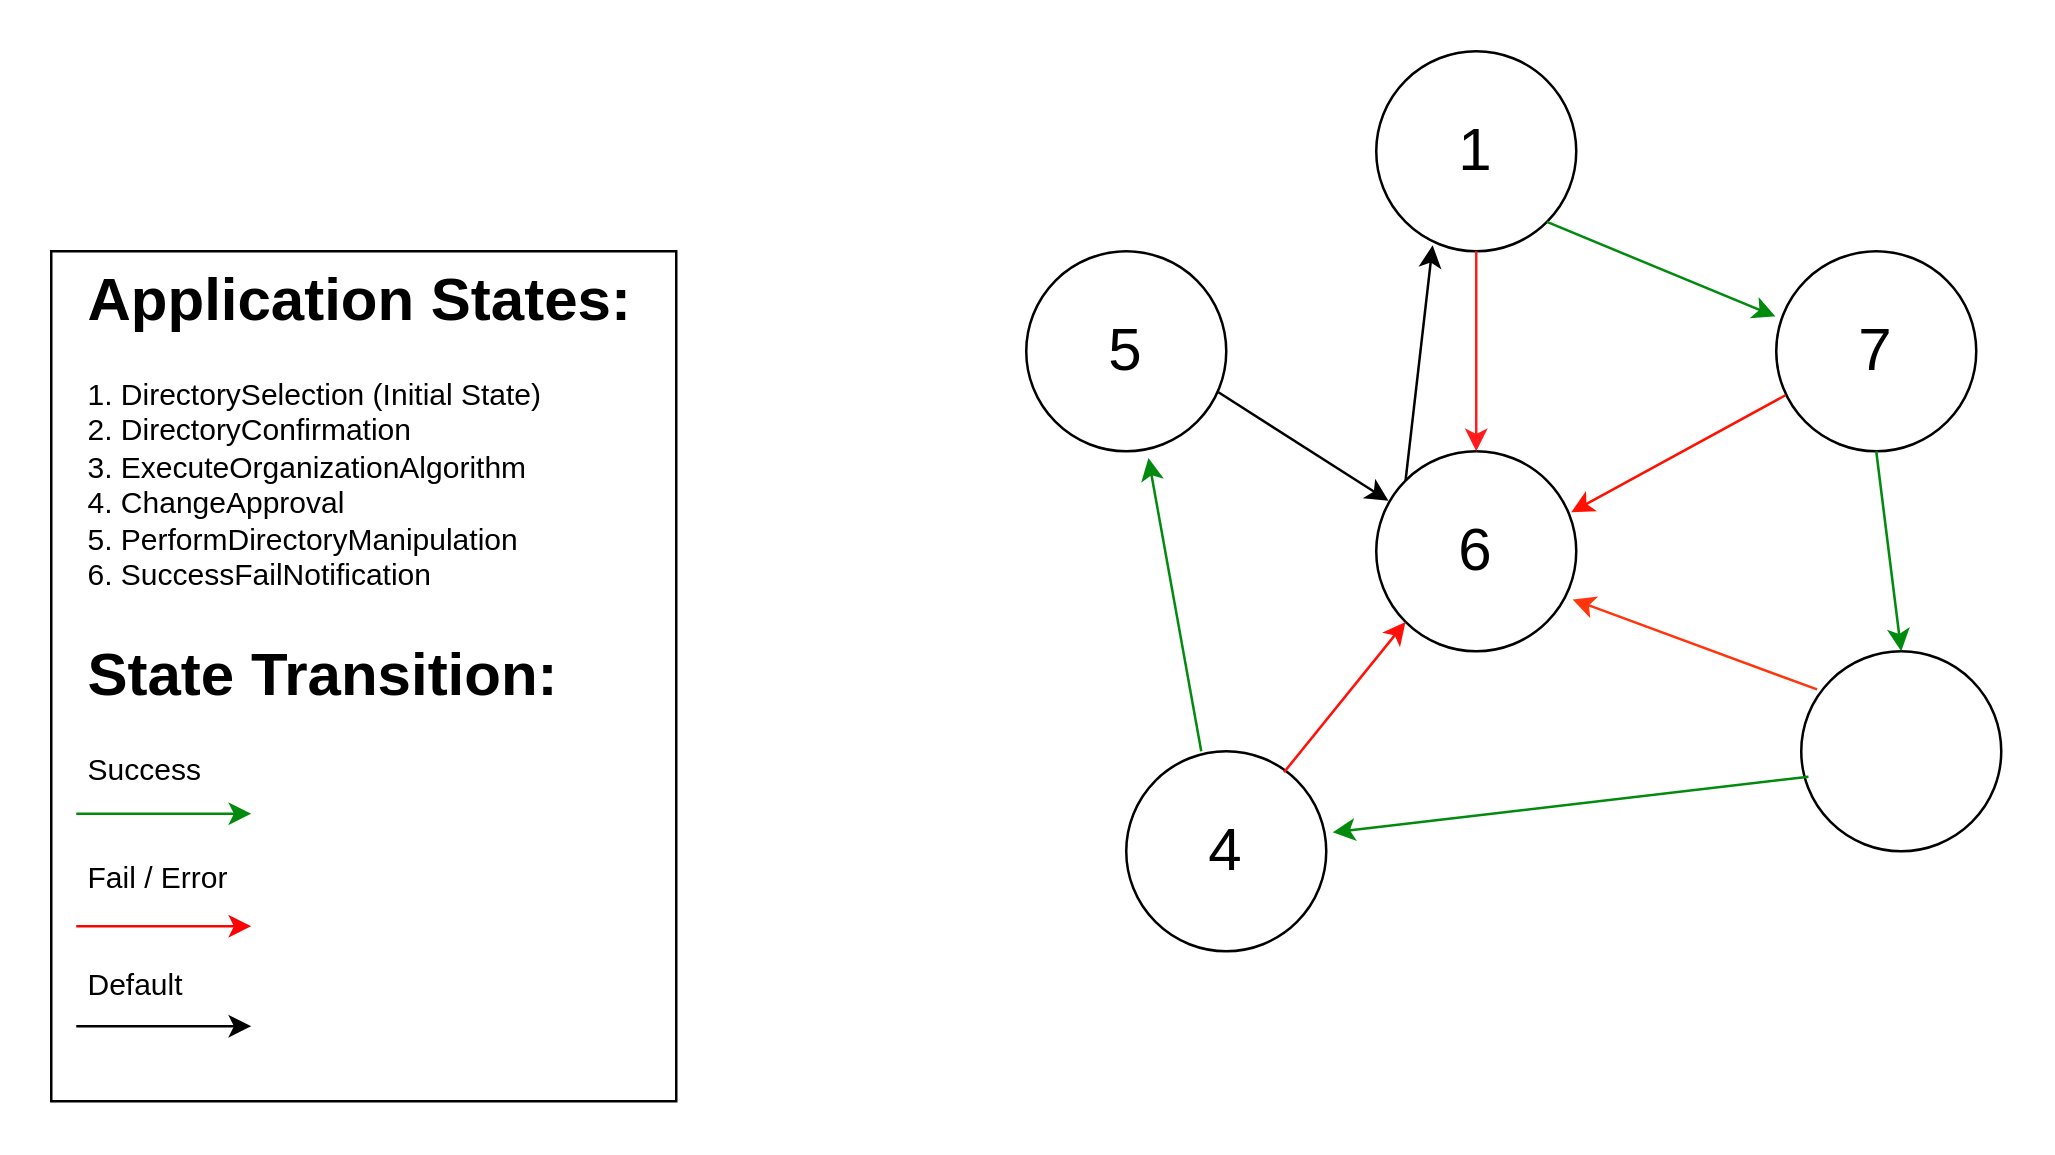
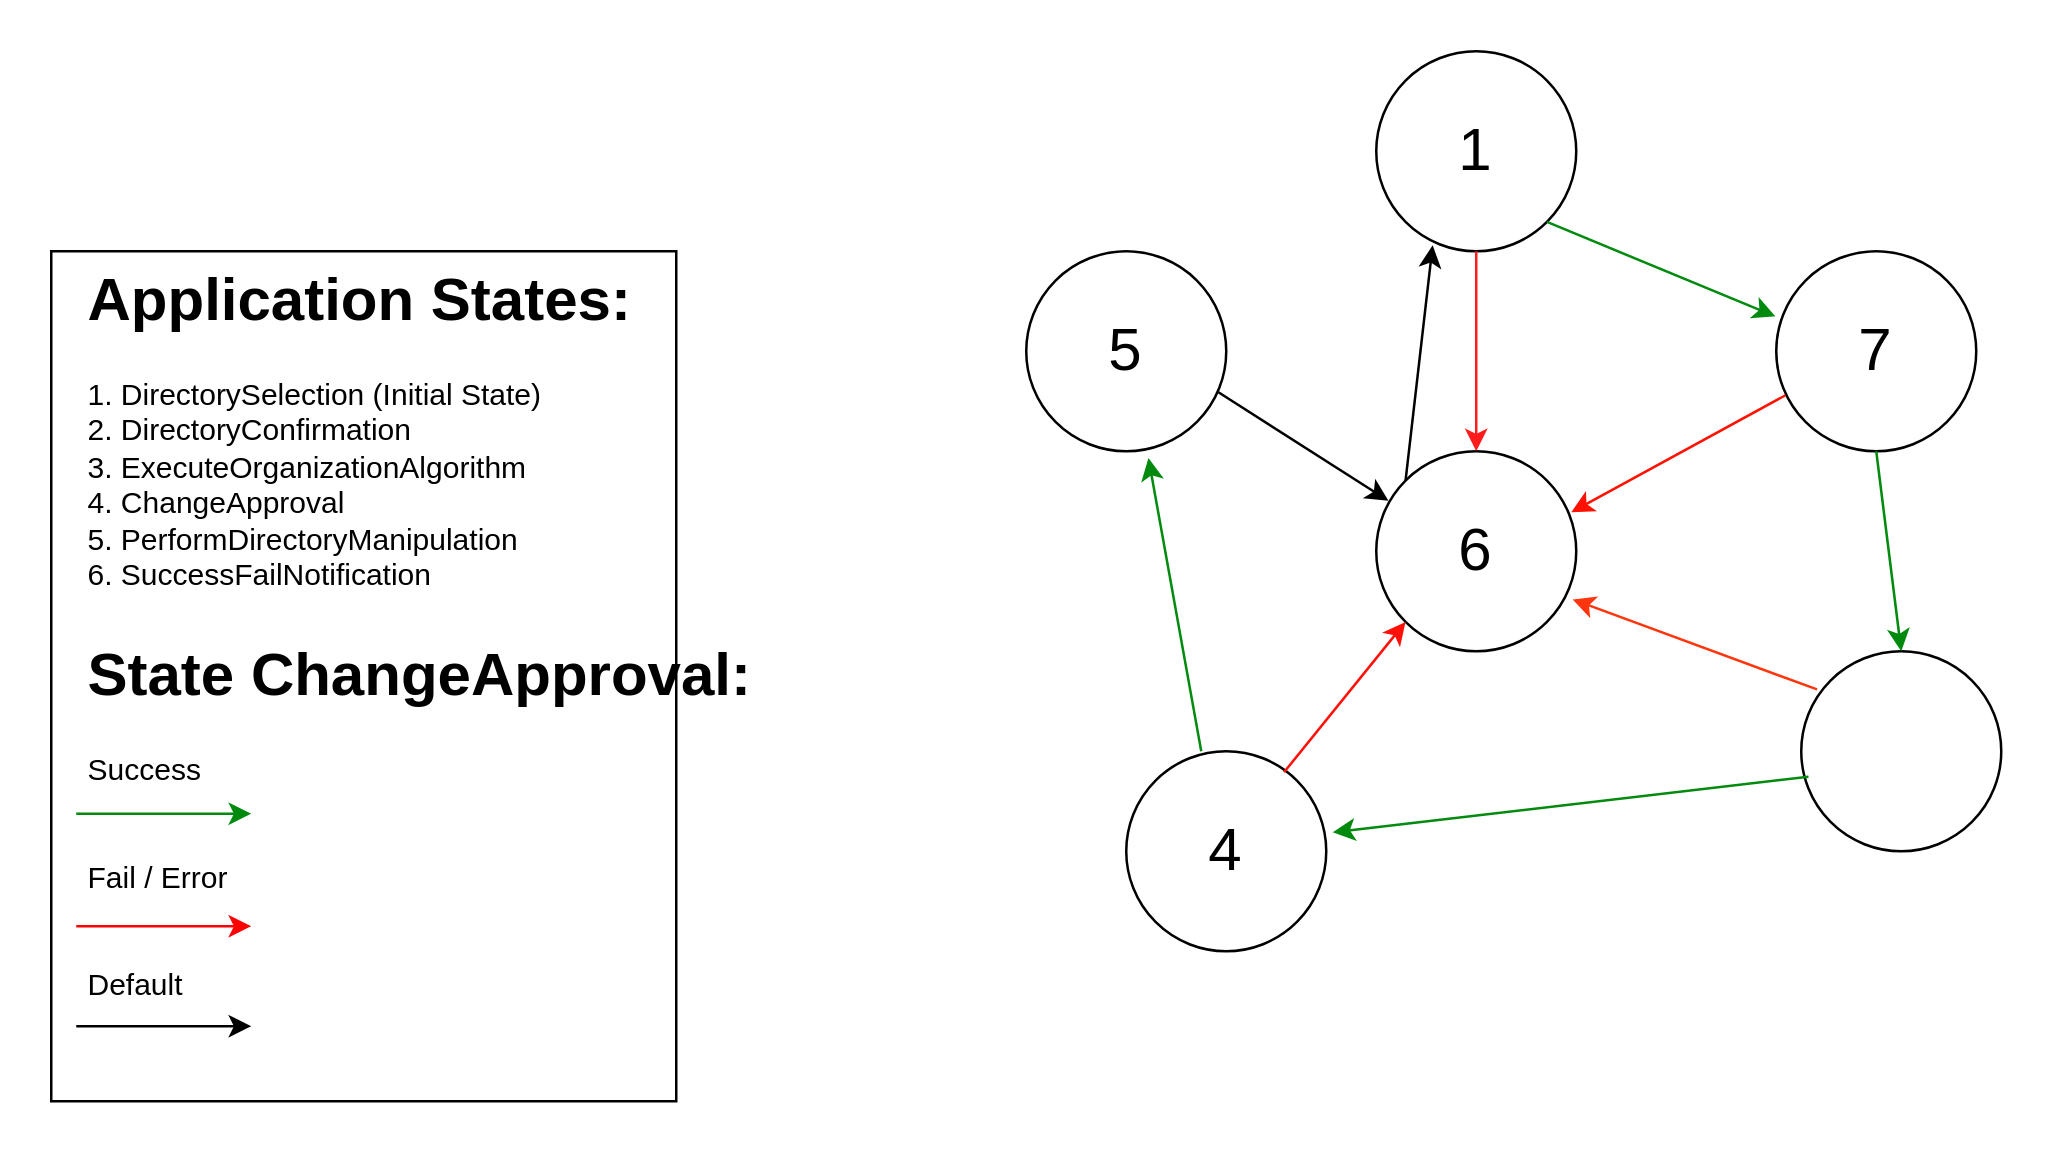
node "State Transition:Success Fail / Error Default": label "State Transition:Success Fail / Error Default" -> "State ChangeApproval:Success Fail / Error Default"
